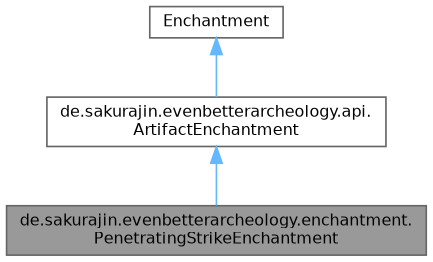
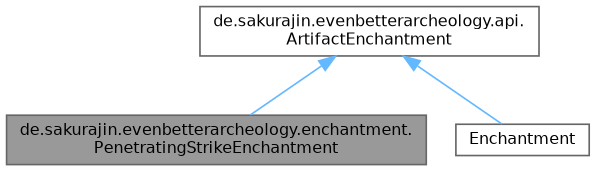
edge "de.sakurajin.evenbetterarcheology.api. ArtifactEnchantment" -> "Enchantment": reversed
